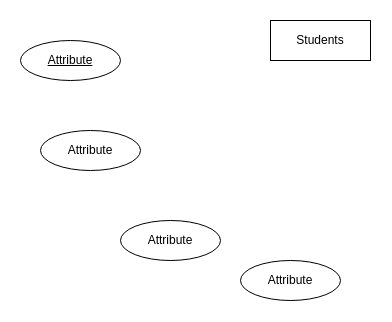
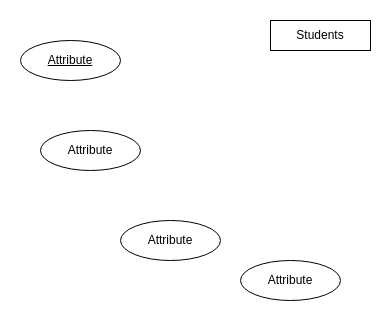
node "Students": size 100x40 -> 100x30
